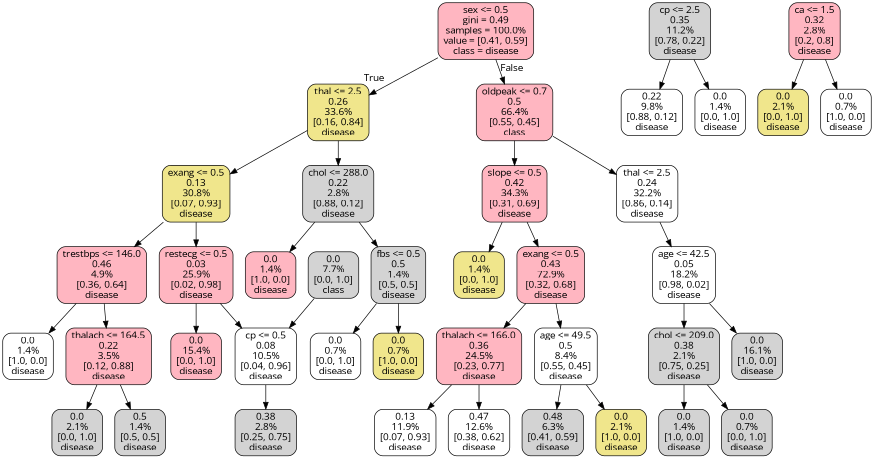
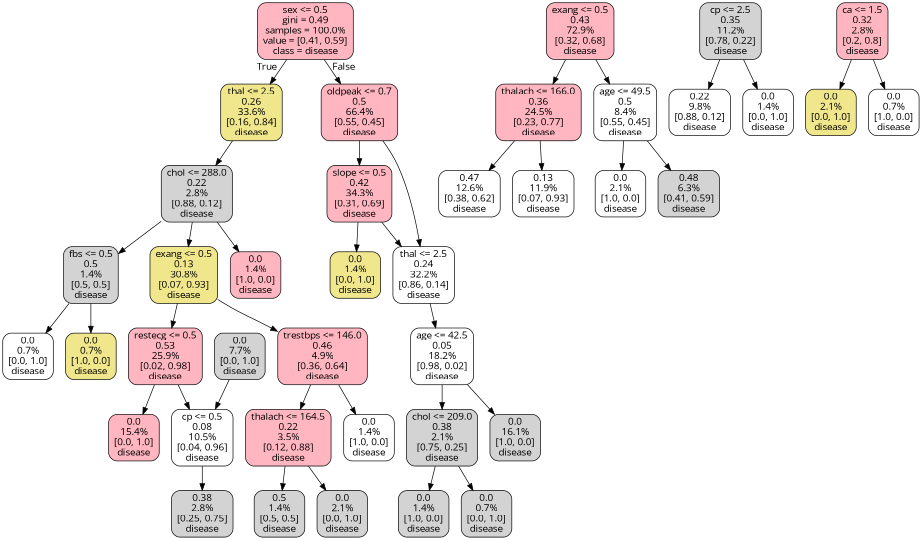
node "oldpeak <= 0.7 0.5 66.4% [0.55, 0.45] class": label "oldpeak <= 0.7 0.5 66.4% [0.55, 0.45] class" -> "oldpeak <= 0.7 0.5 66.4% [0.55, 0.45] disease"
edge "thal <= 2.5 0.26 33.6% [0.16, 0.84] disease" -> "exang <= 0.5 0.13 30.8% [0.07, 0.93] disease": now "chol <= 288.0 0.22 2.8% [0.88, 0.12] disease" -> "exang <= 0.5 0.13 30.8% [0.07, 0.93] disease"
edge "slope <= 0.5 0.42 34.3% [0.31, 0.69] disease" -> "exang <= 0.5 0.43 72.9% [0.32, 0.68] disease": now "slope <= 0.5 0.42 34.3% [0.31, 0.69] disease" -> "thal <= 2.5 0.24 32.2% [0.86, 0.14] disease"
node "restecg <= 0.5 0.03 25.9% [0.02, 0.98] disease": label "restecg <= 0.5 0.03 25.9% [0.02, 0.98] disease" -> "restecg <= 0.5 0.53 25.9% [0.02, 0.98] disease"
node "0.0 7.7% [0.0, 1.0] class": label "0.0 7.7% [0.0, 1.0] class" -> "0.0 7.7% [0.0, 1.0] disease"
node "0.0 2.1% [1.0, 0.0] disease": fillcolor khaki -> white
